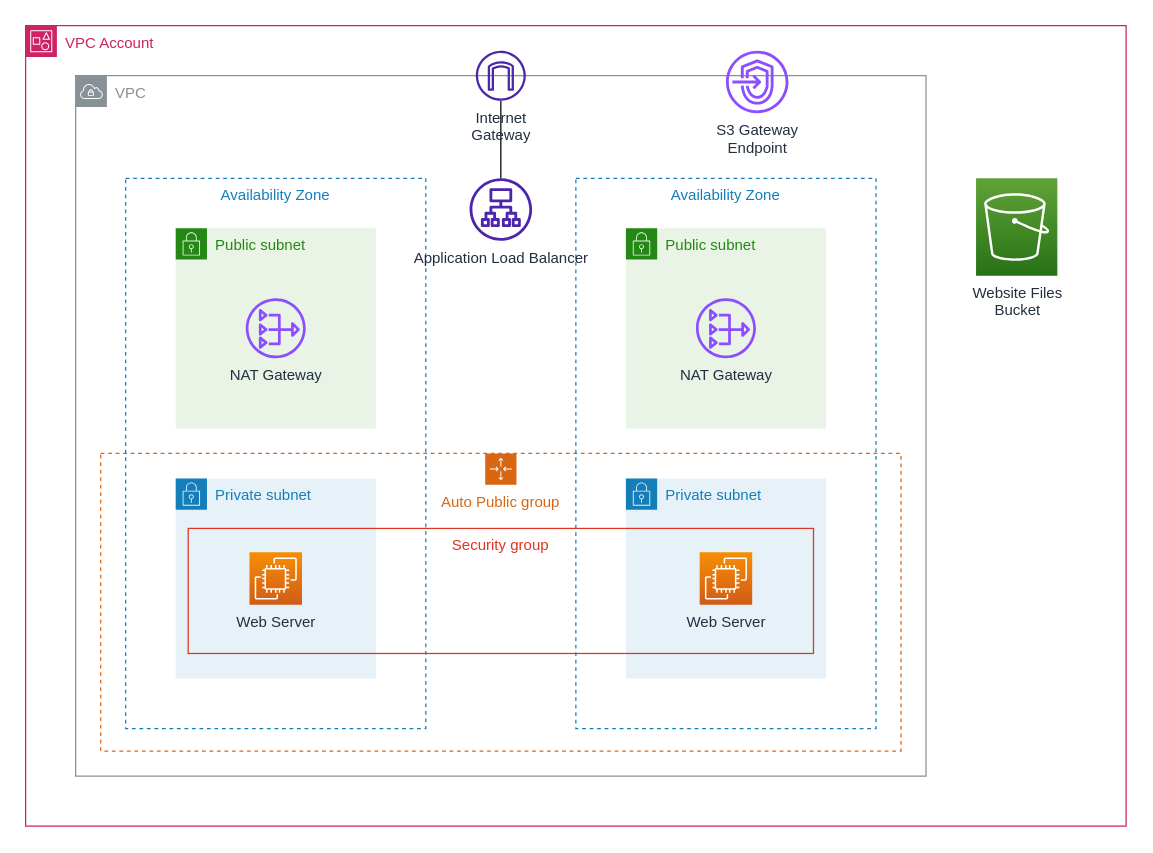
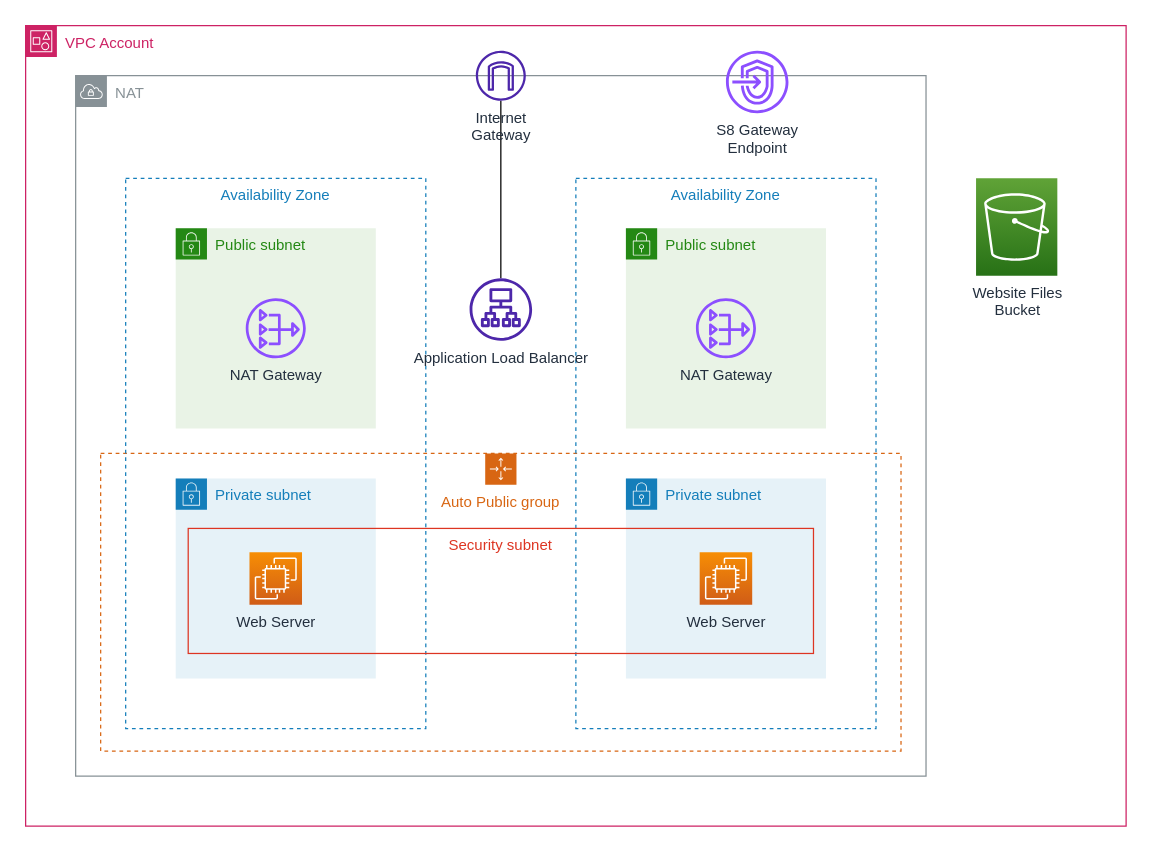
node "VPC": label "VPC" -> "NAT"
node "S3 Gateway Endpoint": label "S3 Gateway Endpoint" -> "S8 Gateway Endpoint"
node "Application Load Balancer": moved (501, 209) -> (501, 309)
node "Security group": label "Security group" -> "Security subnet"
